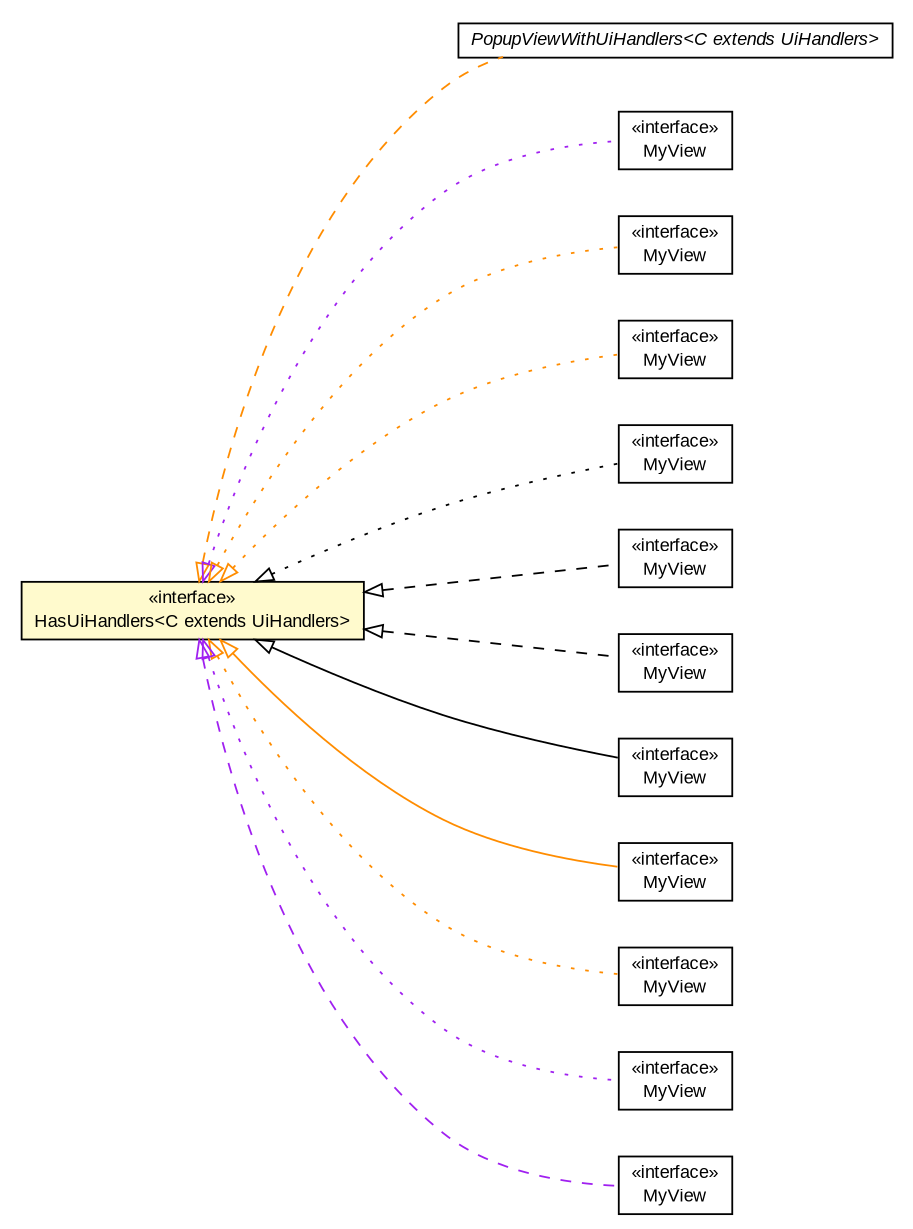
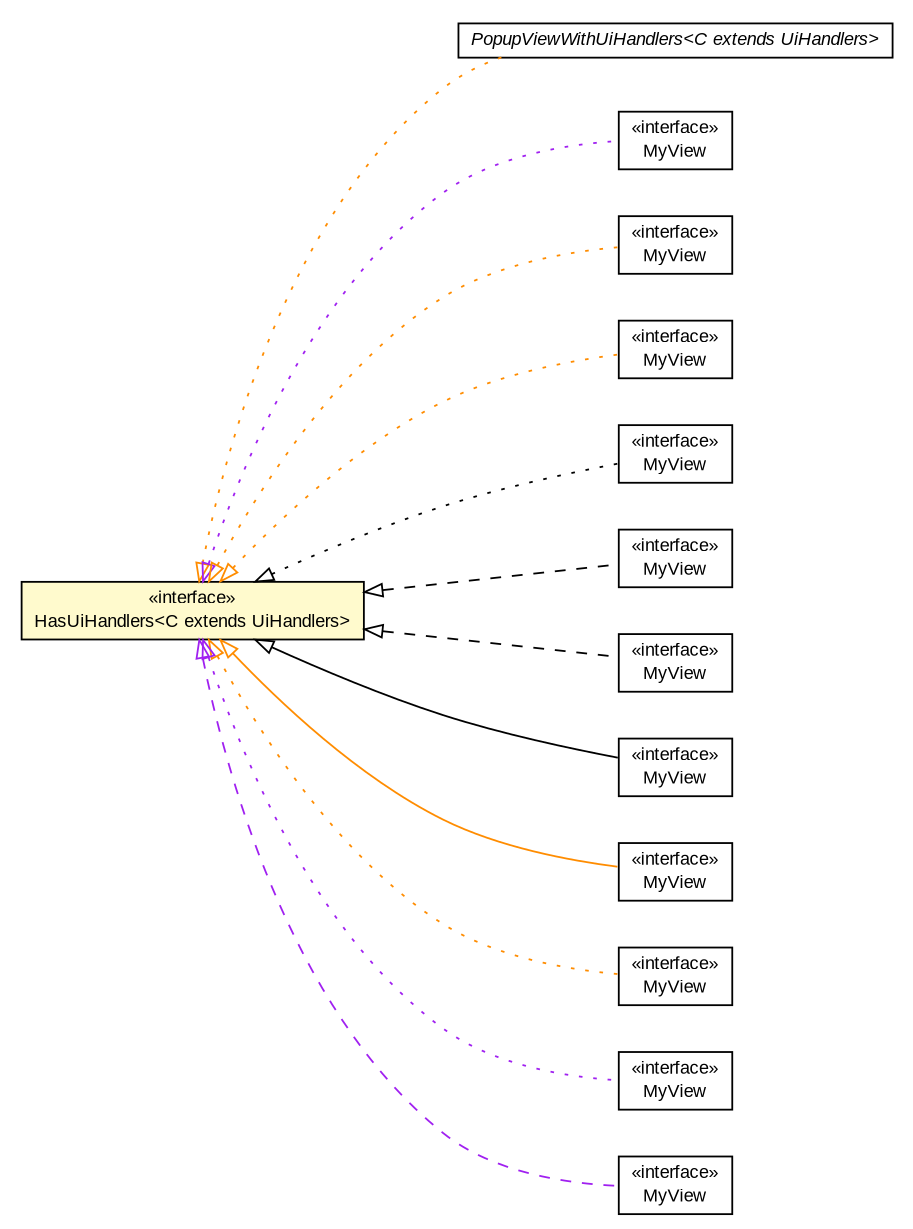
edge "PopupViewWithUiHandlers<C extends UiHandlers>" -> "HasUiHandlers<C extends UiHandlers>": style dashed -> dotted
